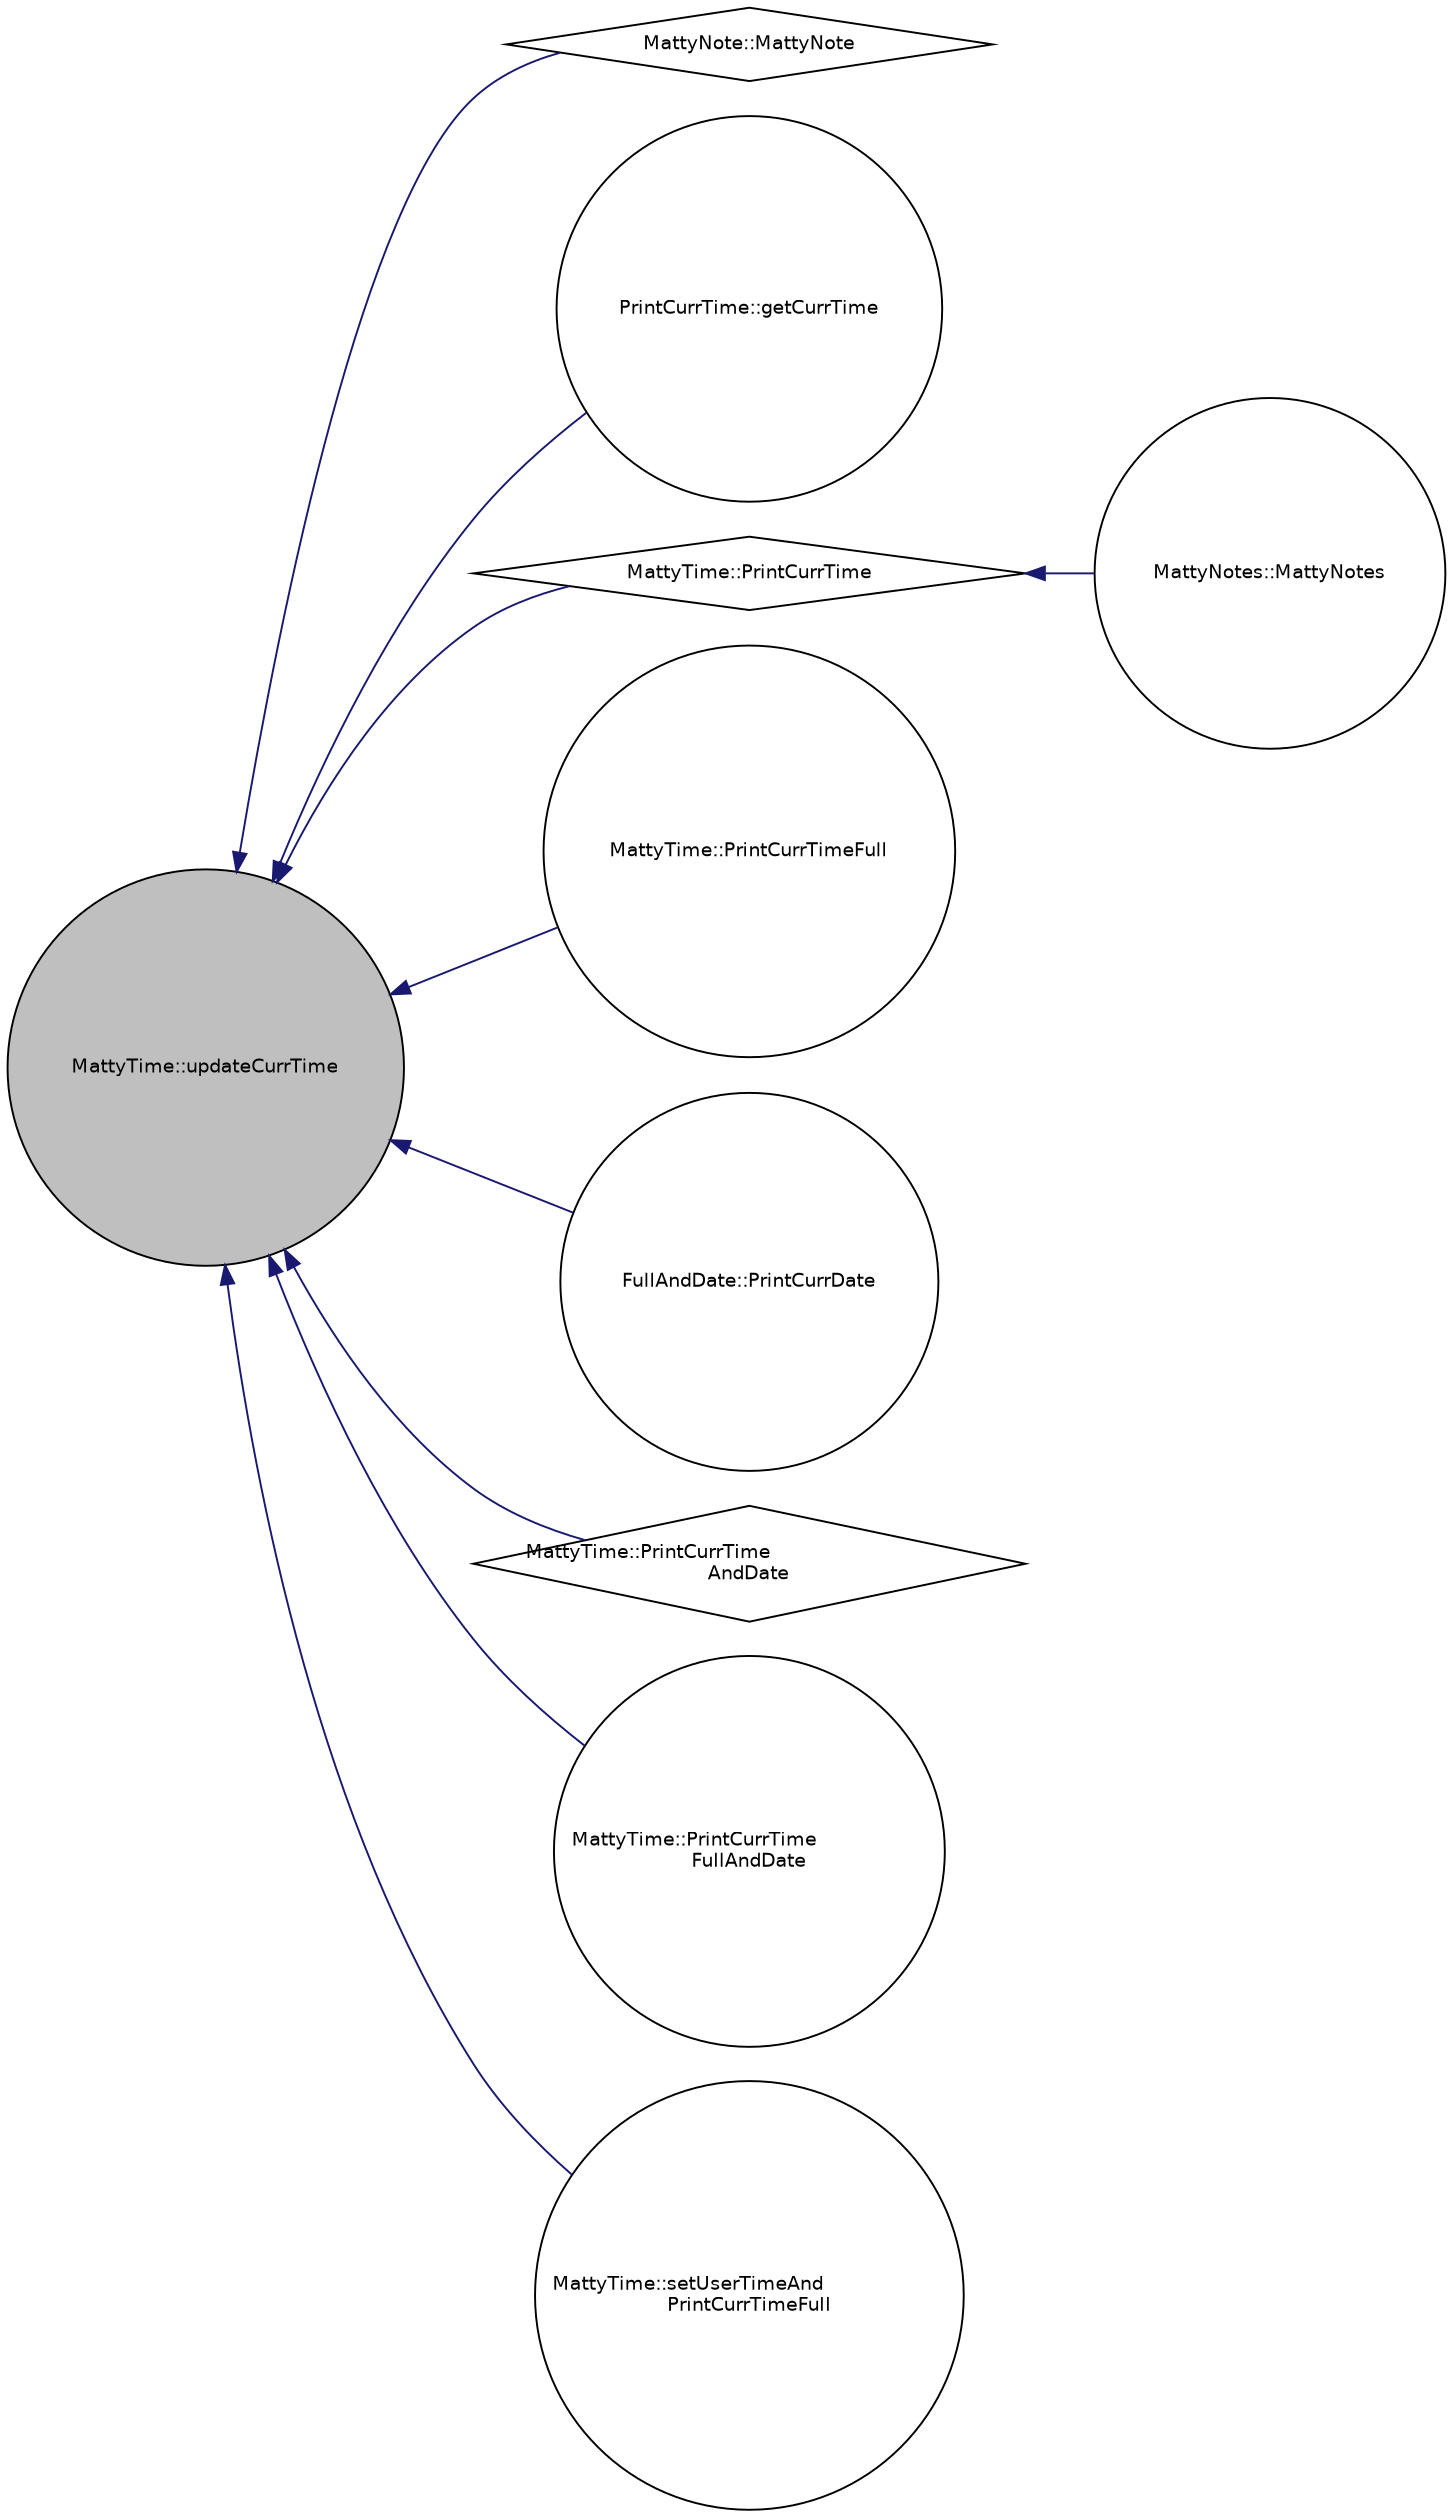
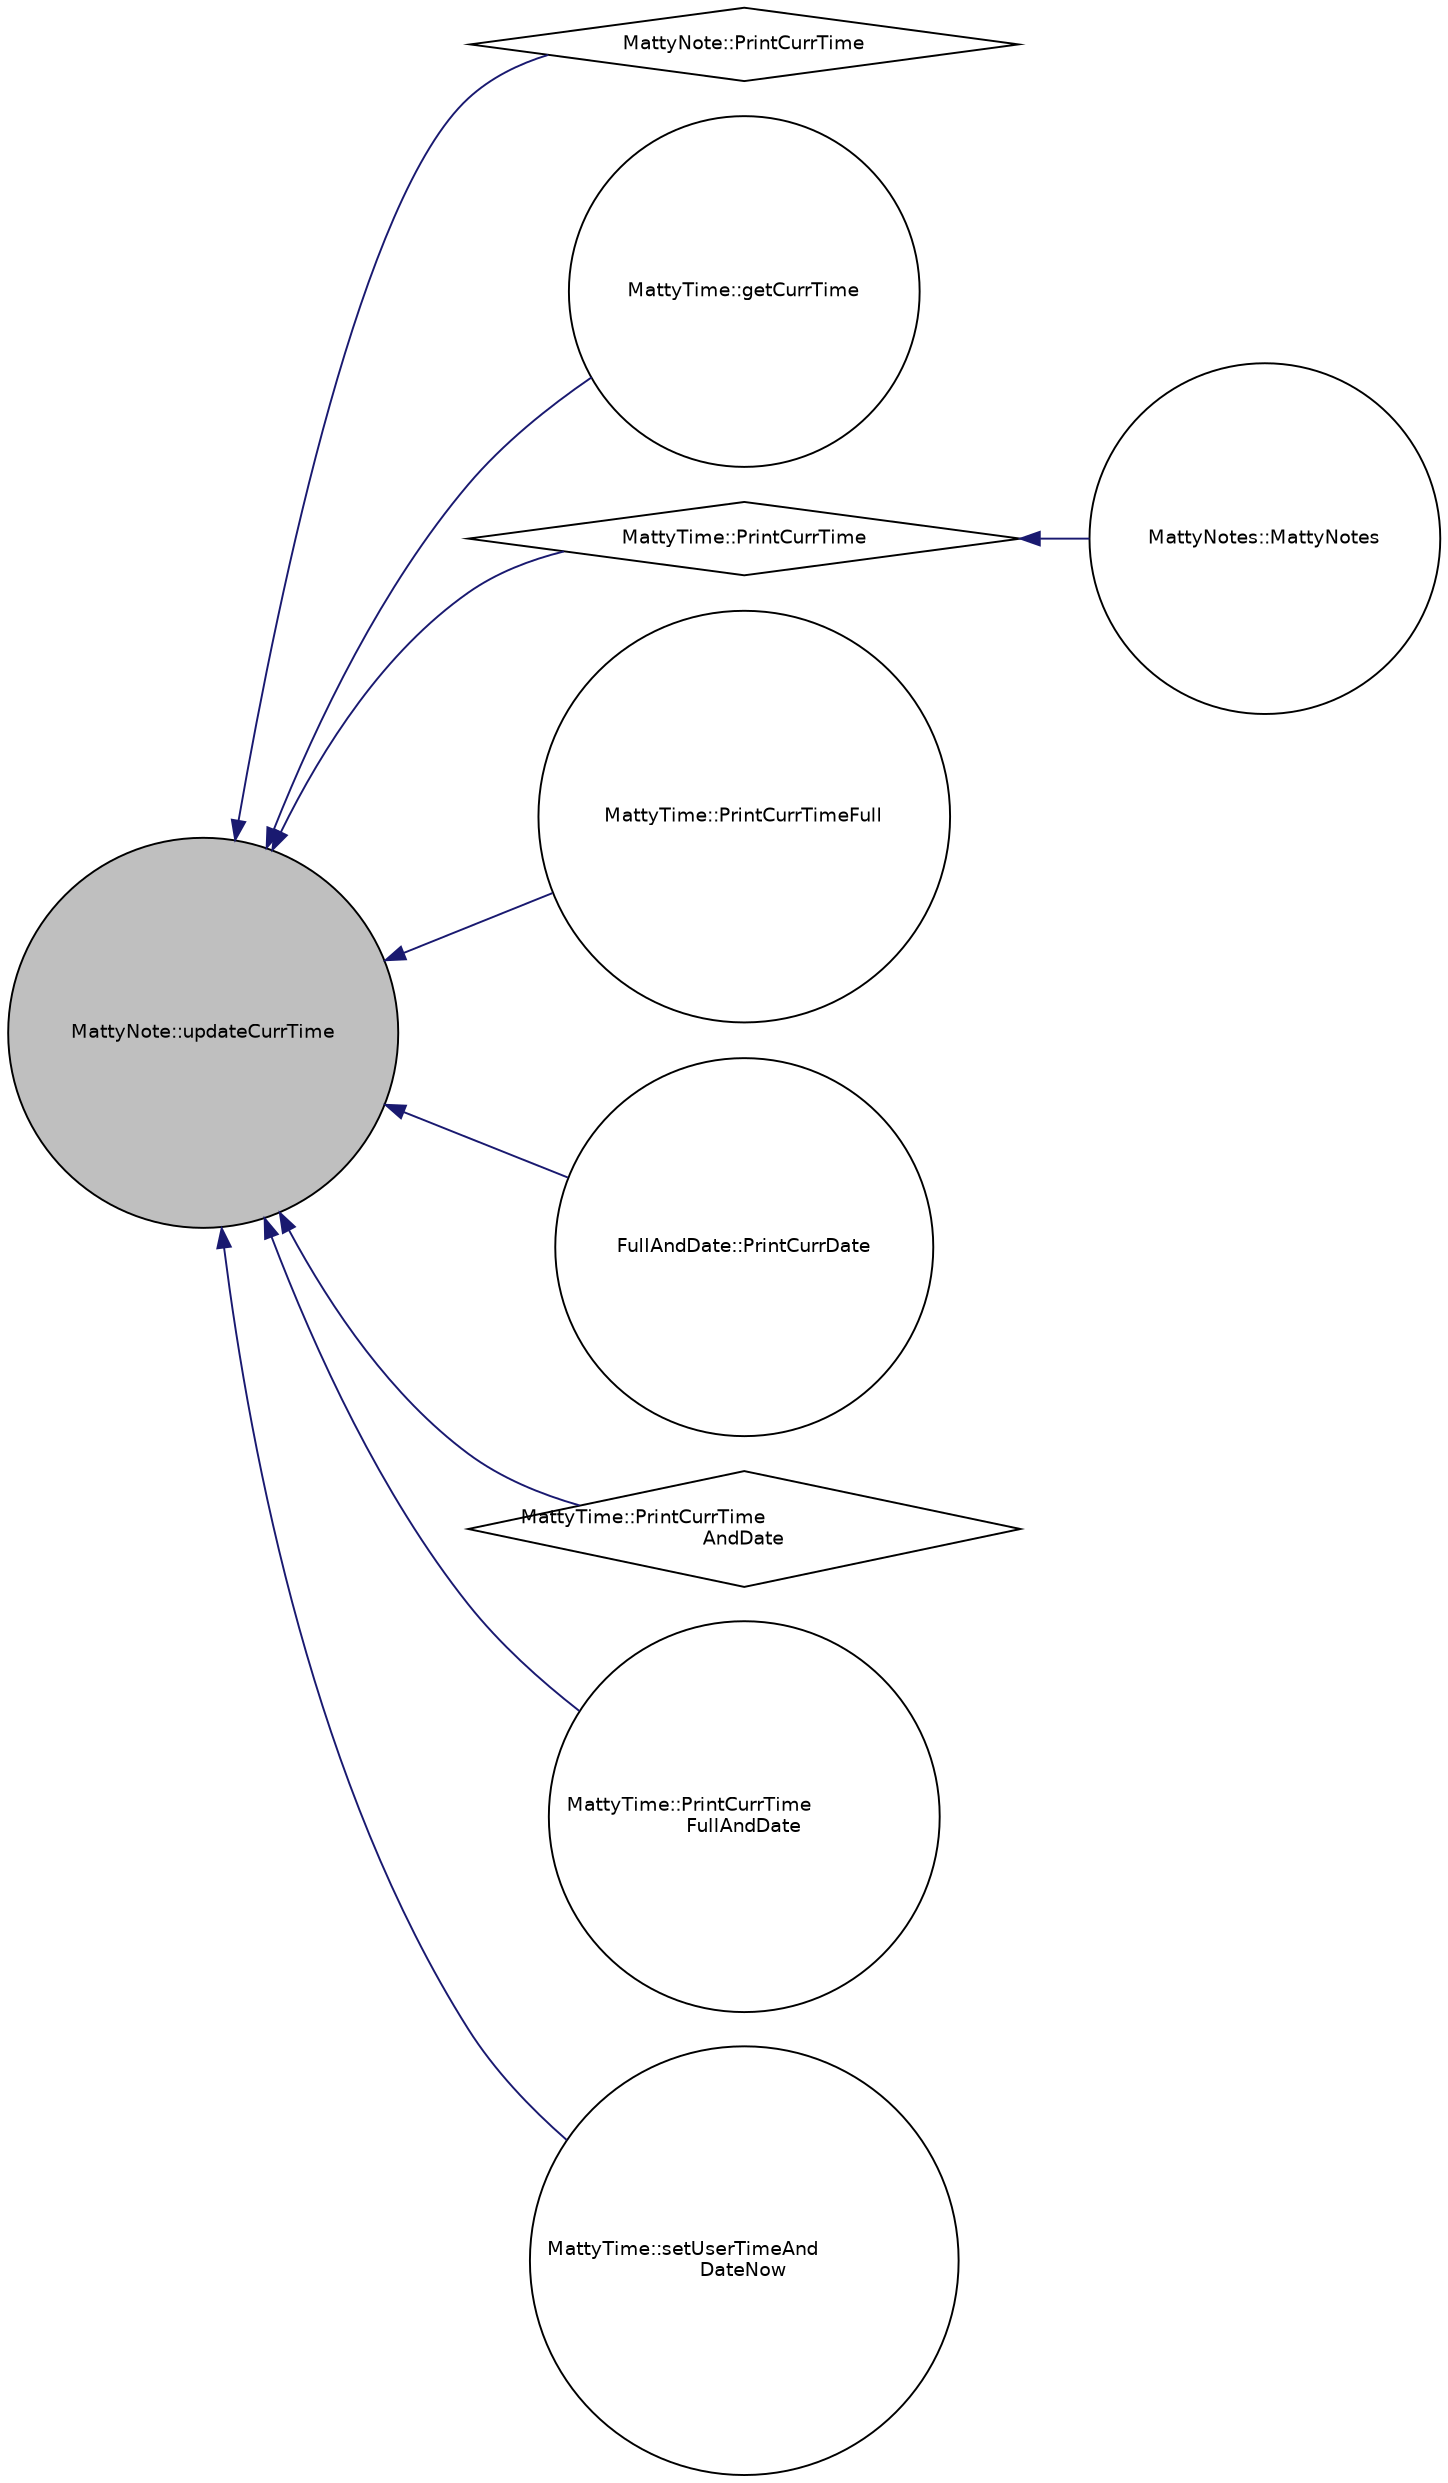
node "MattyNote::MattyNote": label "MattyNote::MattyNote" -> "MattyNote::PrintCurrTime"
node "PrintCurrTime::getCurrTime": label "PrintCurrTime::getCurrTime" -> "MattyTime::getCurrTime"
node "MattyTime::updateCurrTime": label "MattyTime::updateCurrTime" -> "MattyNote::updateCurrTime"
node "MattyTime::setUserTimeAnd PrintCurrTimeFull": label "MattyTime::setUserTimeAnd PrintCurrTimeFull" -> "MattyTime::setUserTimeAnd DateNow"
